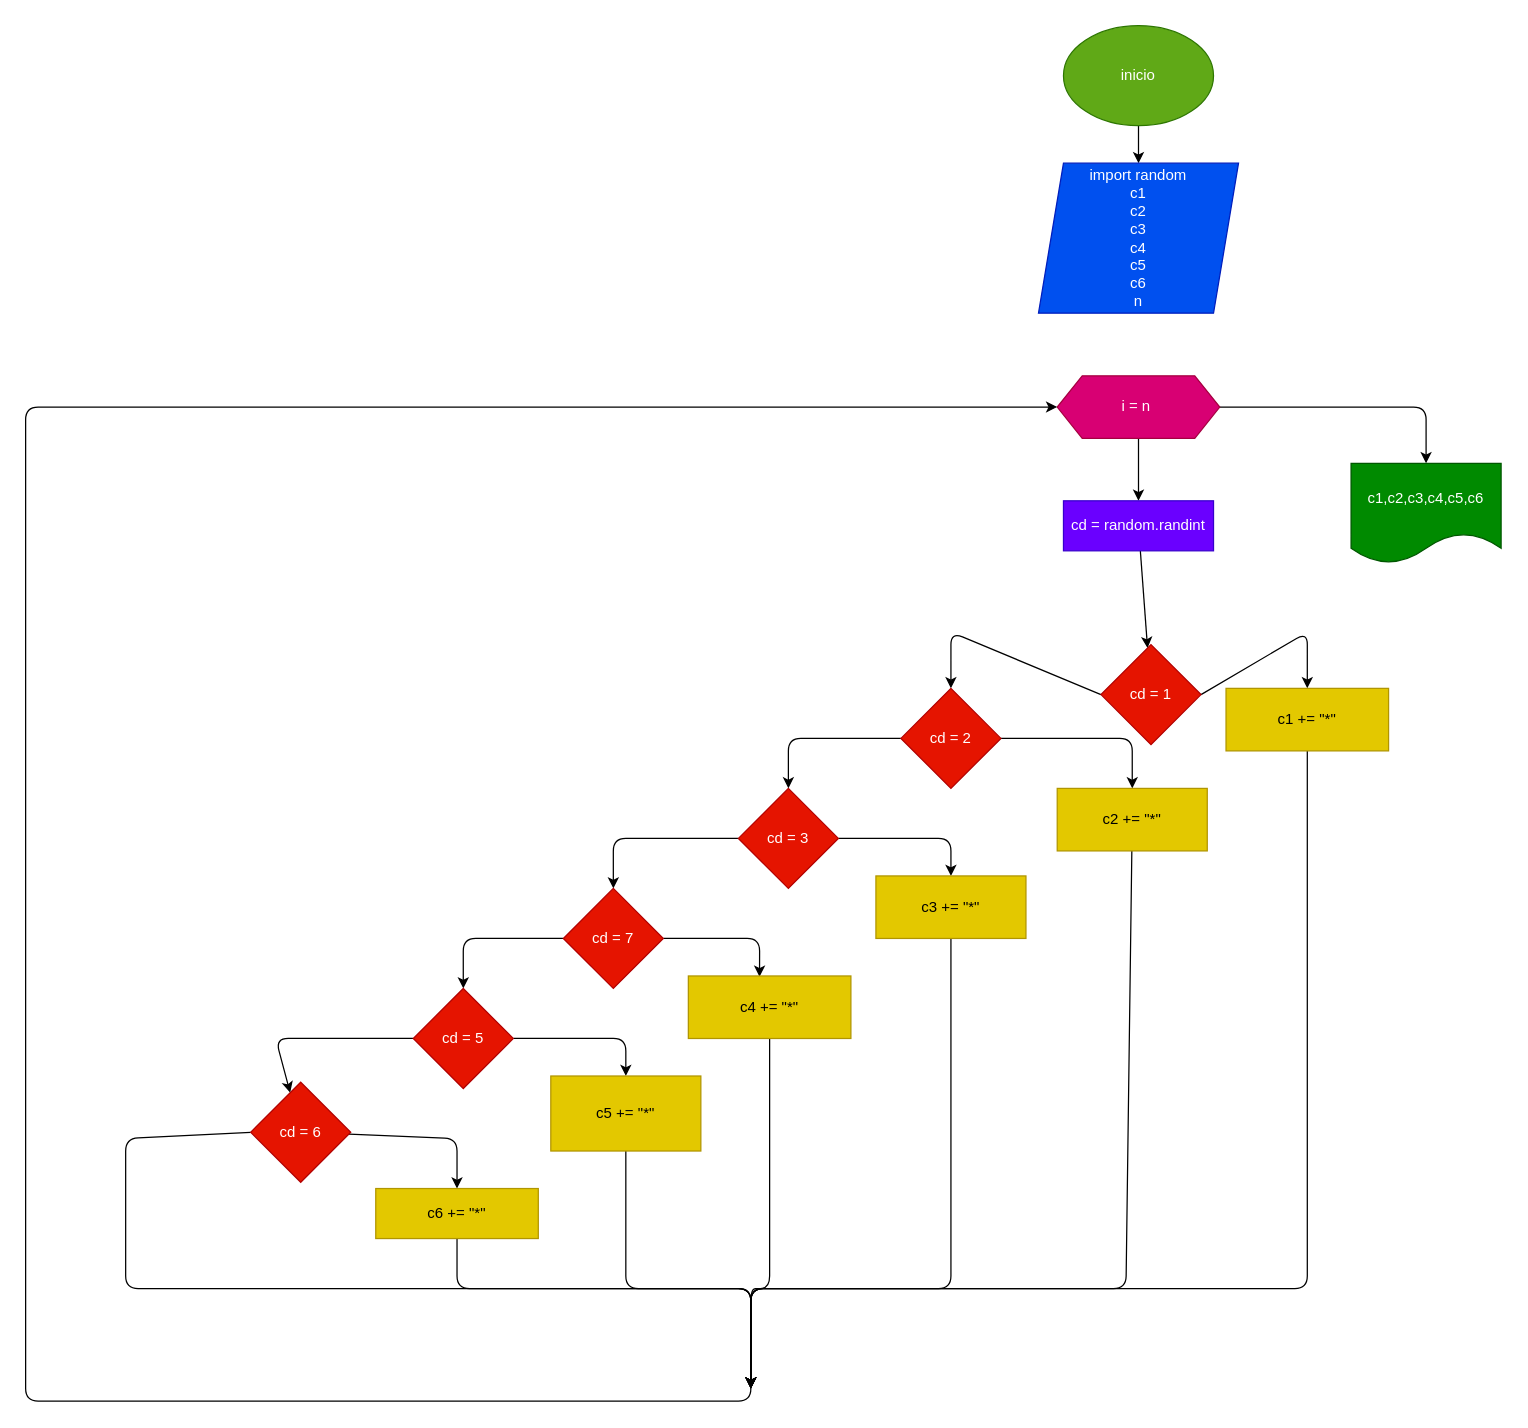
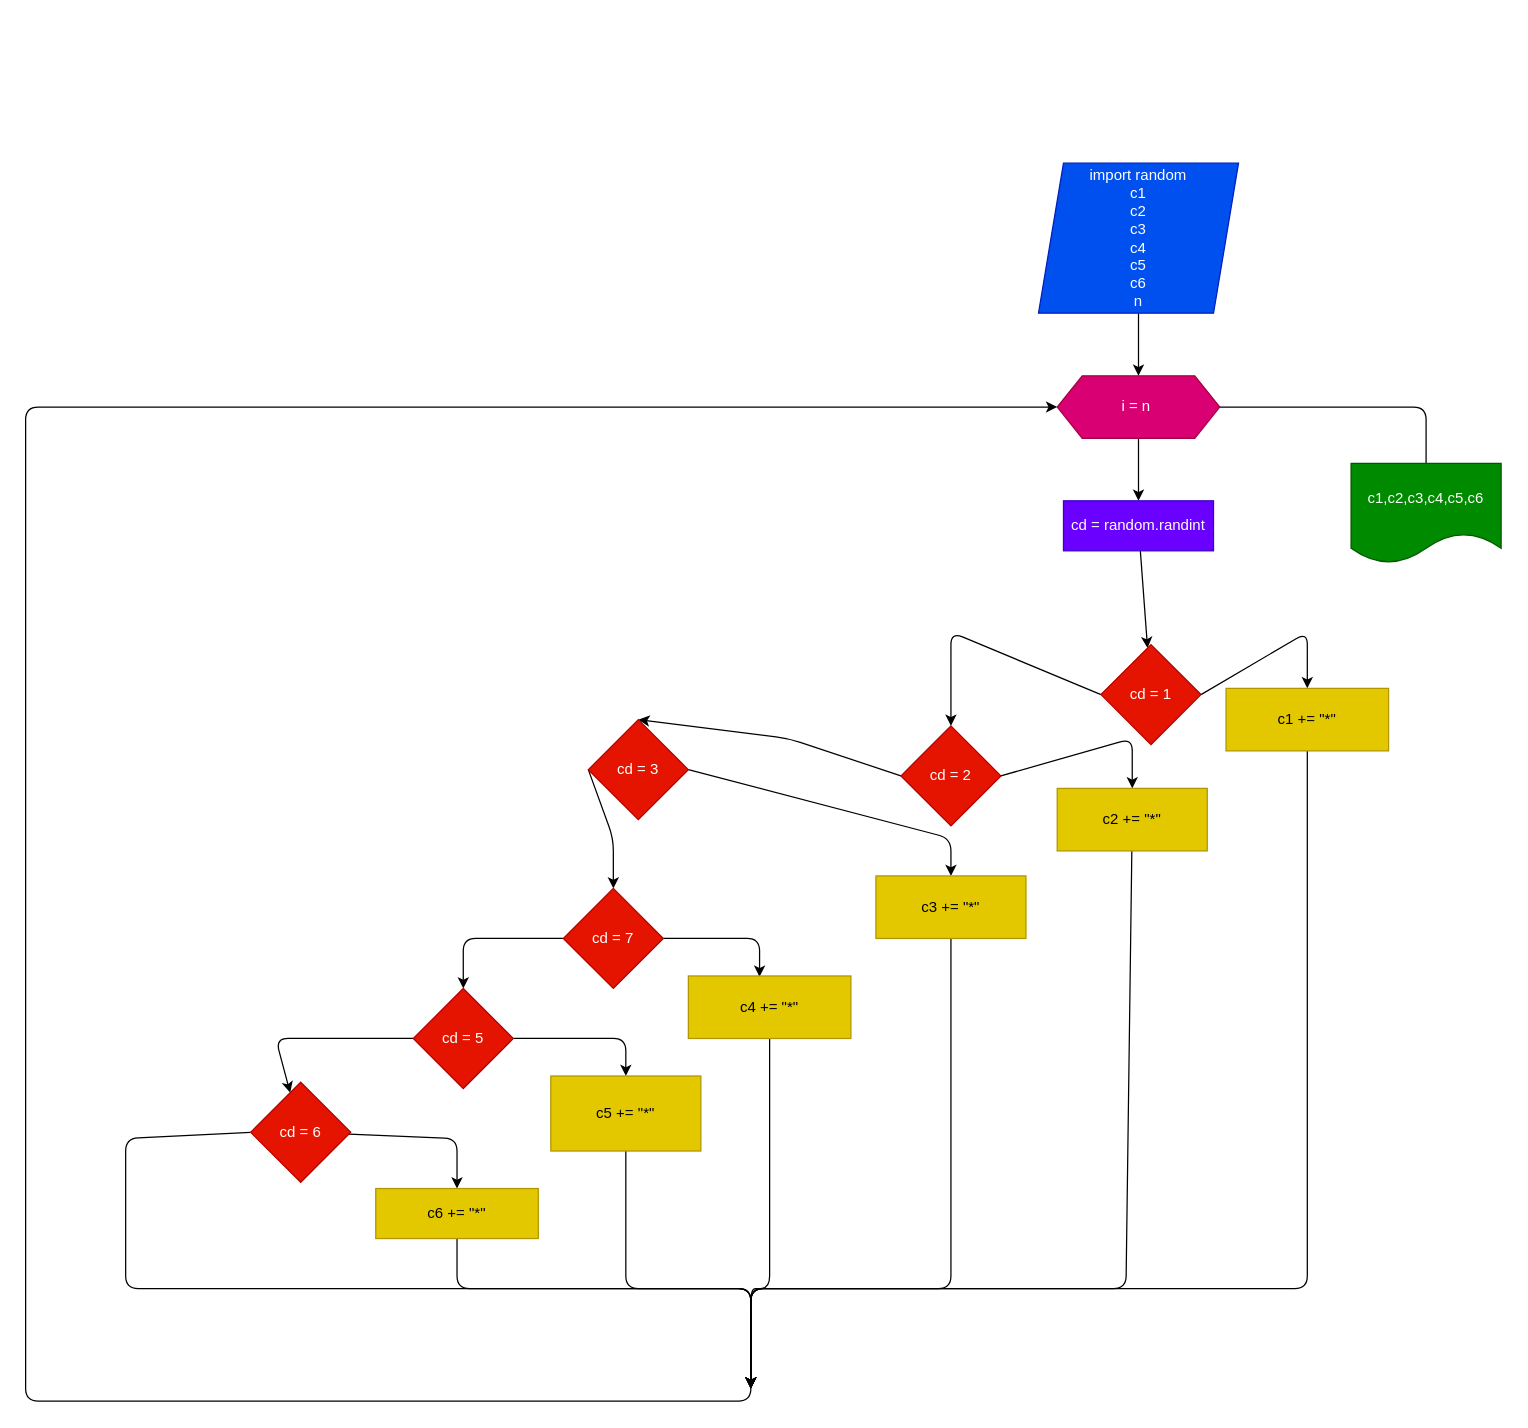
node "inicio": removed
edge "inicio" -> "import random c1 c2 c3 c4 c5 c6 n": removed
edge "import random c1 c2 c3 c4 c5 c6 n" -> "i = n": added
edge "i = n" -> "c1,c2,c3,c4,c5,c6": arrowhead classic -> none
node "cd = 2": moved (951, 738) -> (951, 776)
node "cd = 3": moved (788, 838) -> (638, 769)
